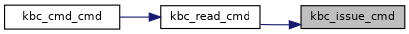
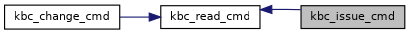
node "kbc_cmd_cmd": label "kbc_cmd_cmd" -> "kbc_change_cmd"
edge "kbc_read_cmd" -> "kbc_issue_cmd": reversed
